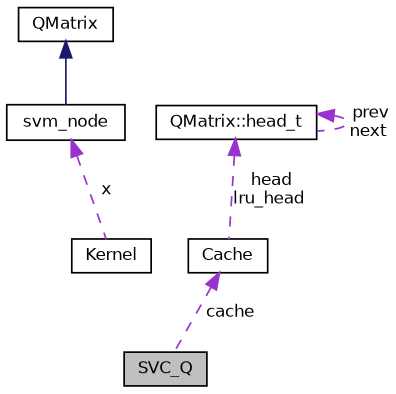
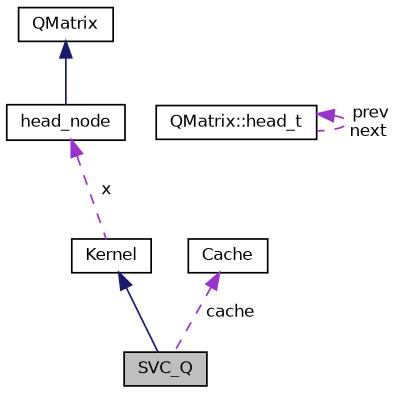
node "svm_node": label "svm_node" -> "head_node"
edge "Cache" -> "QMatrix::head_t": removed, label "head lru_head"
edge "SVC_Q" -> "Kernel": added
